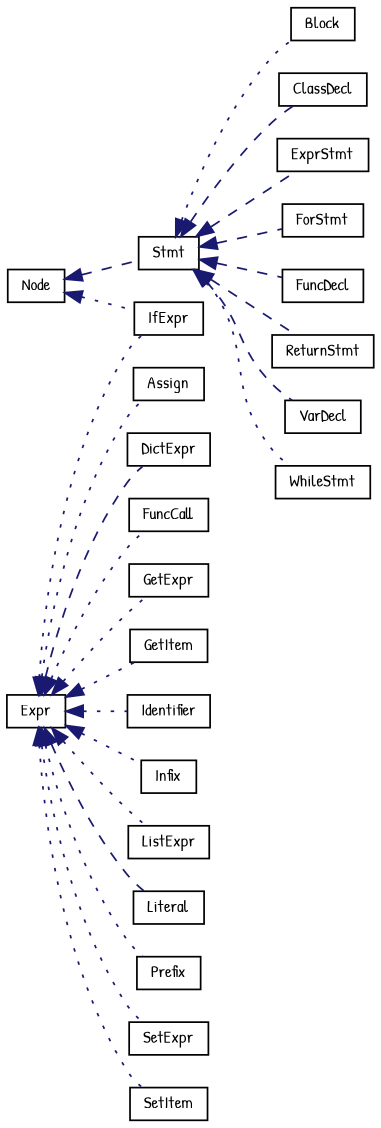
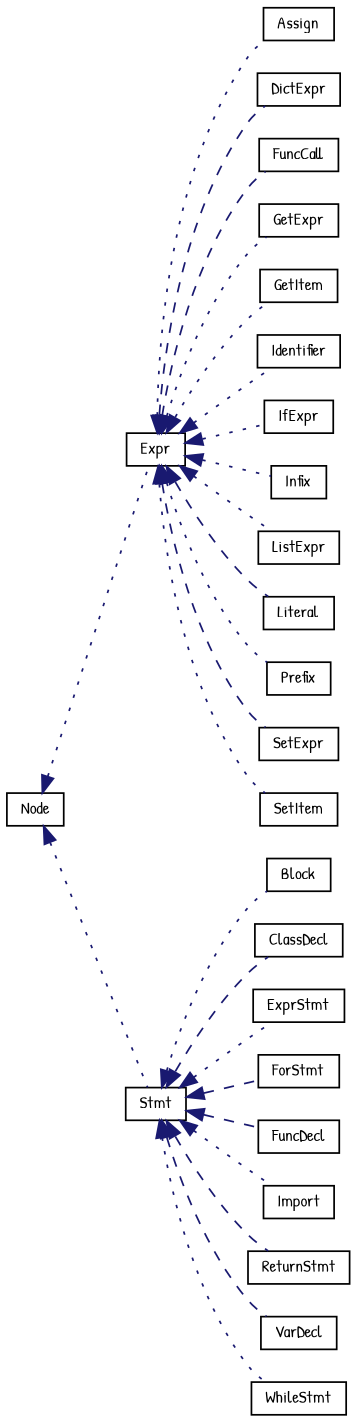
edge "ExprStmt" -> "Stmt": style dashed -> dotted
edge "Stmt" -> "Node": style dashed -> dotted
edge "IfExpr" -> "Node": now "Expr" -> "Node"
edge "FuncCall" -> "Expr": style dotted -> dashed
edge "SetExpr" -> "Expr": style dotted -> dashed
node "Import": added
